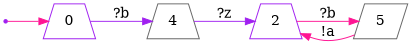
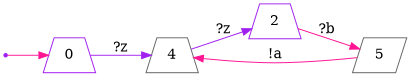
edge "0" -> "4": label "?b" -> "?z"
edge "5" -> "2": now "5" -> "4"
